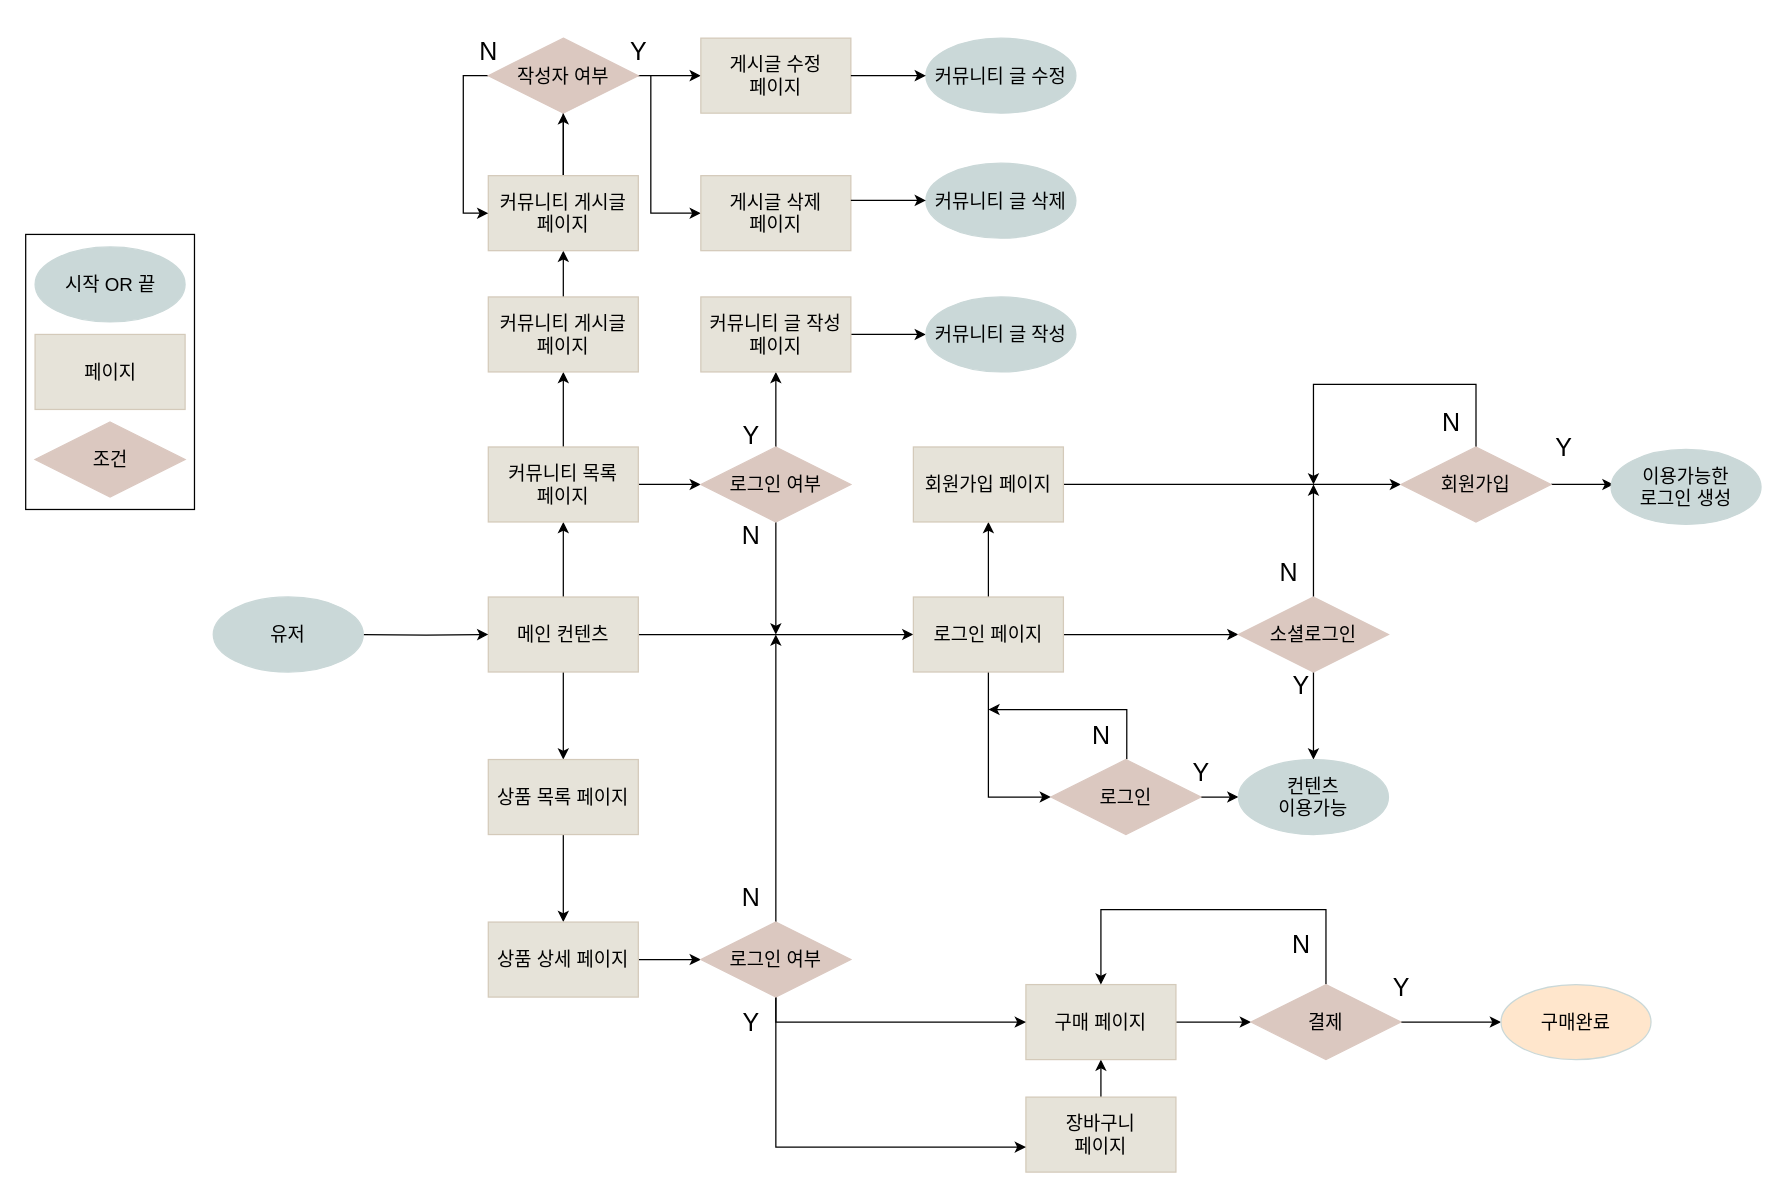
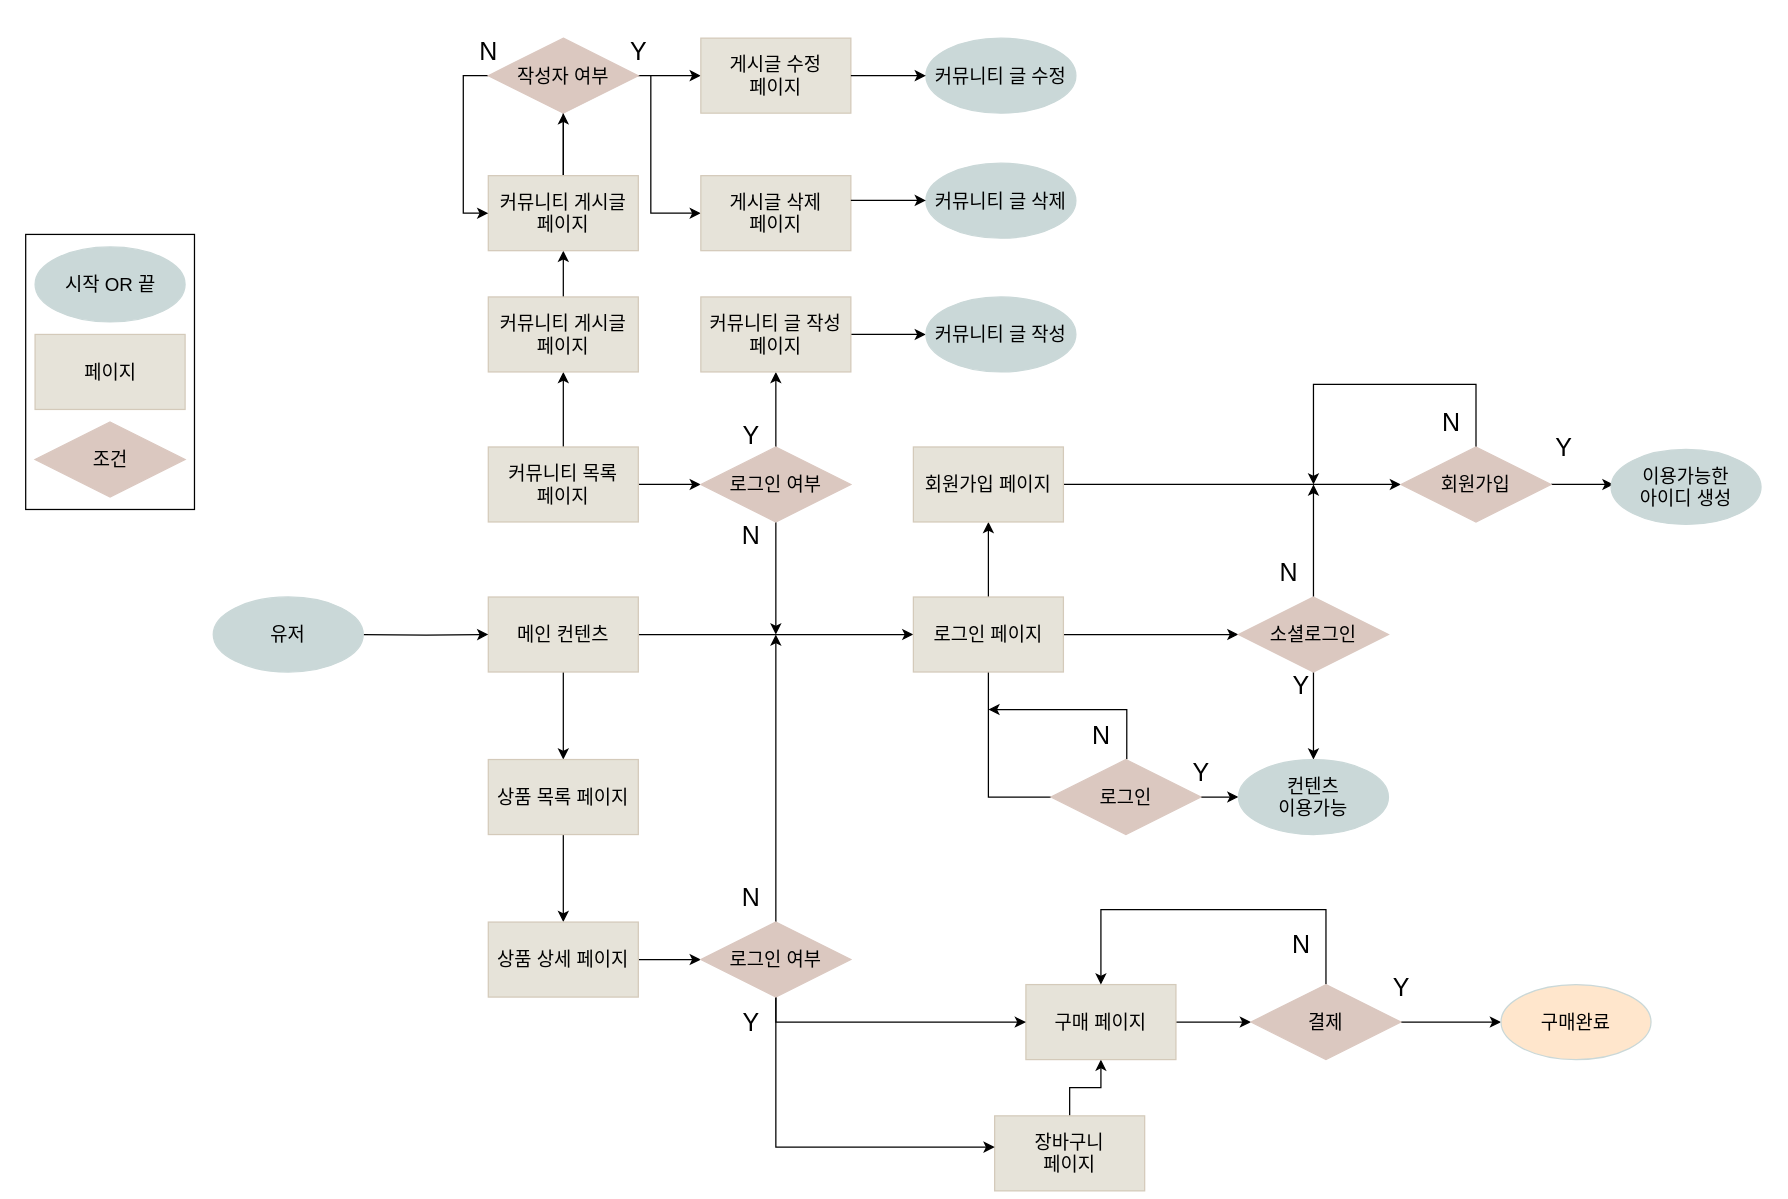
node "이용가능한 로그인 생성": label "이용가능한 로그인 생성" -> "이용가능한 아이디 생성"
edge "메인 컨텐츠" -> "커뮤니티 목록 페이지": removed
edge "로그인 페이지" -> "로그인": arrowhead classic -> none
node "장바구니 페이지": moved (1101, 1134) -> (1069, 1153)
